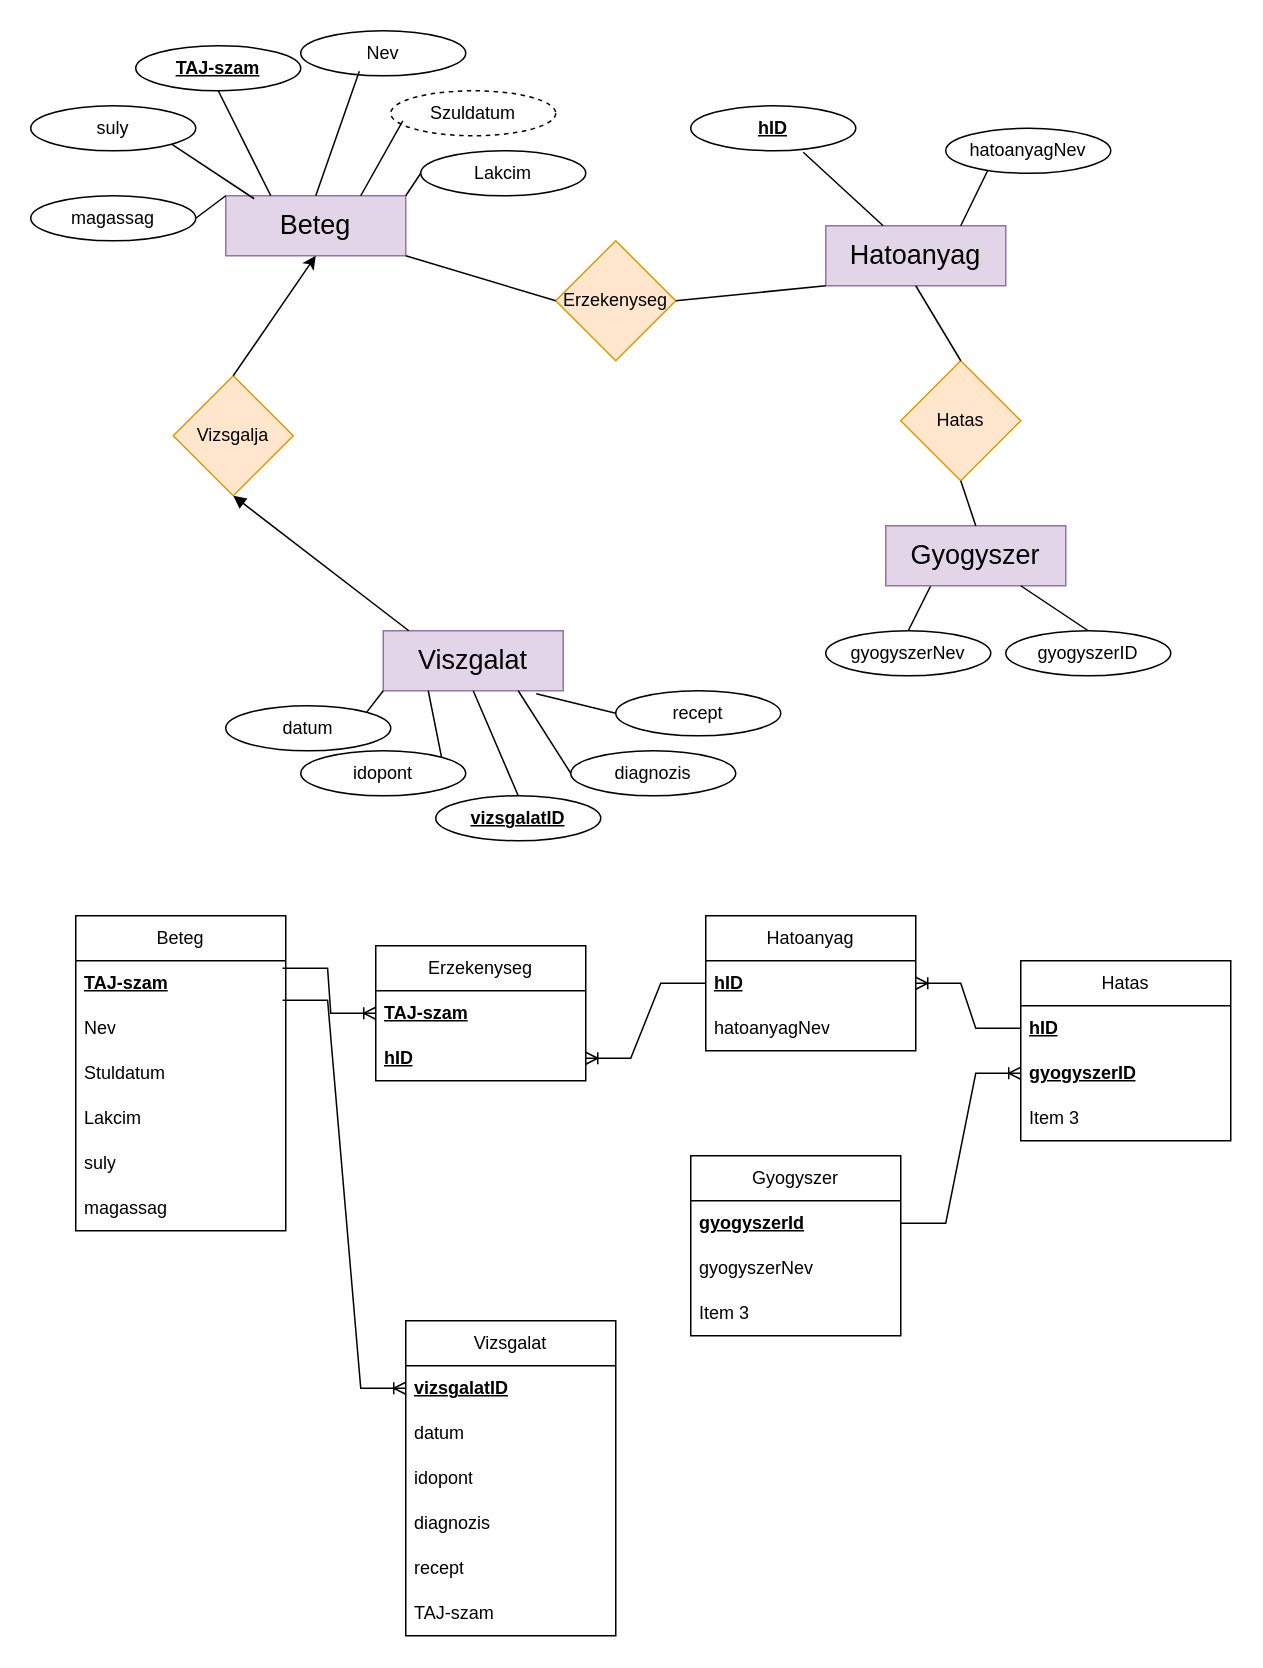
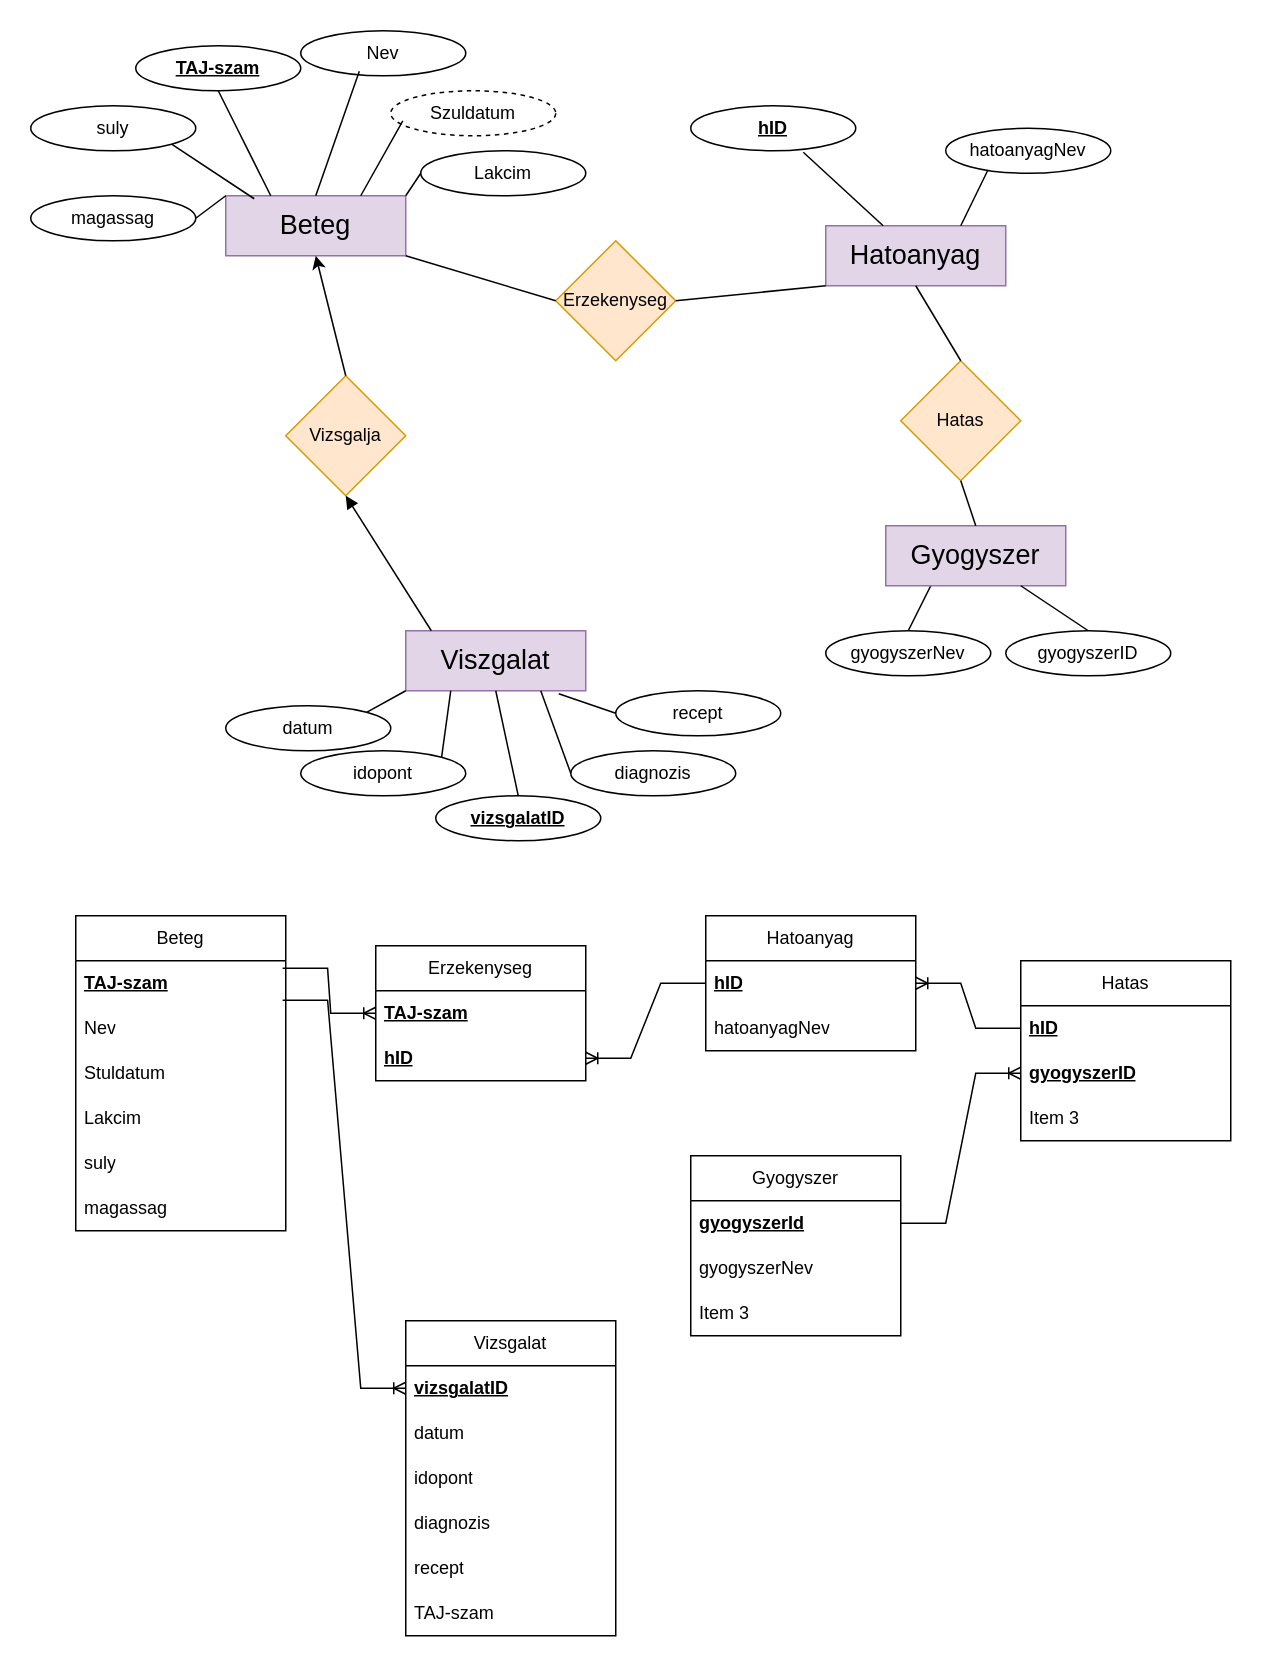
node "Vizsgalja": moved (233, 436) -> (346, 436)
node "Viszgalat": moved (473, 661) -> (496, 661)
